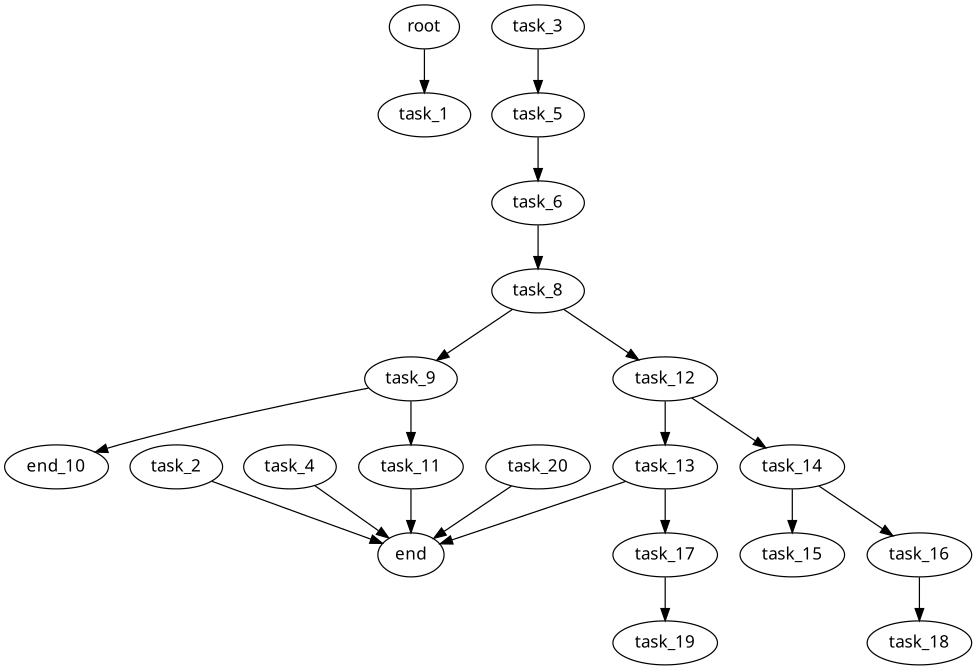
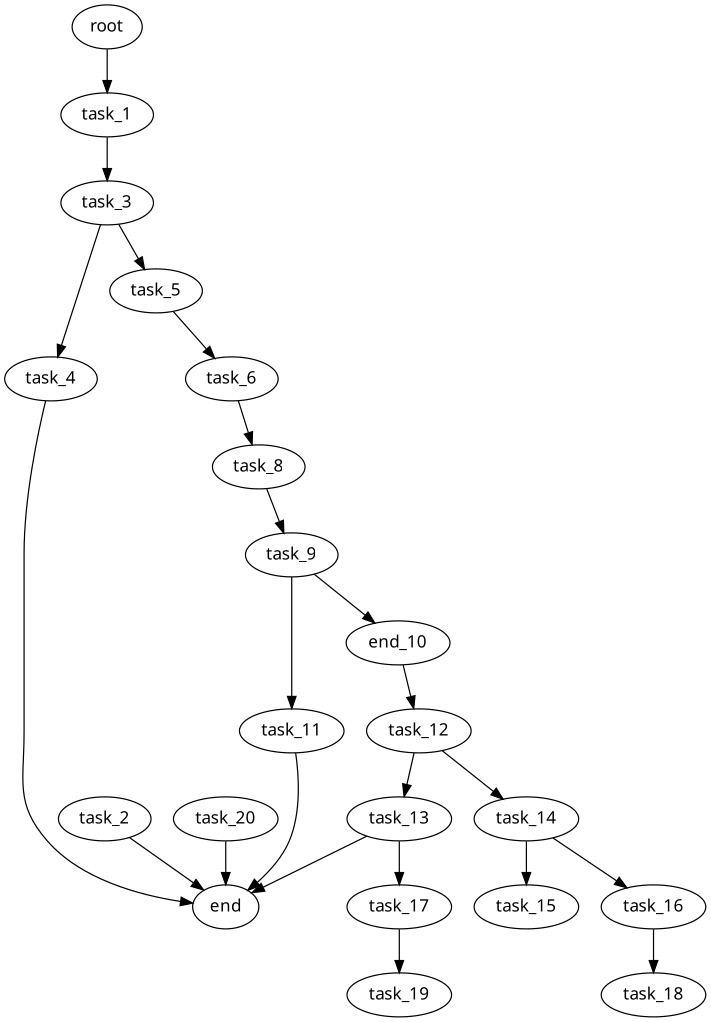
edge "task_1" -> "task_3": added
edge "task_3" -> "task_4": added
edge "task_8" -> "task_12": now "end_10" -> "task_12"
